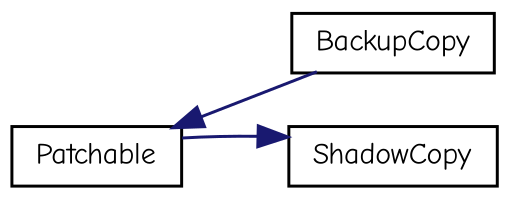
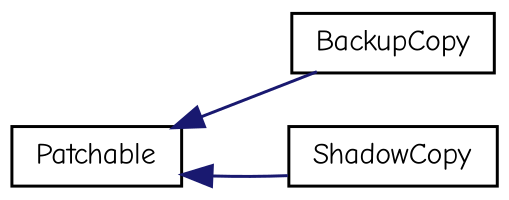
edge "Patchable" -> "ShadowCopy": reversed
